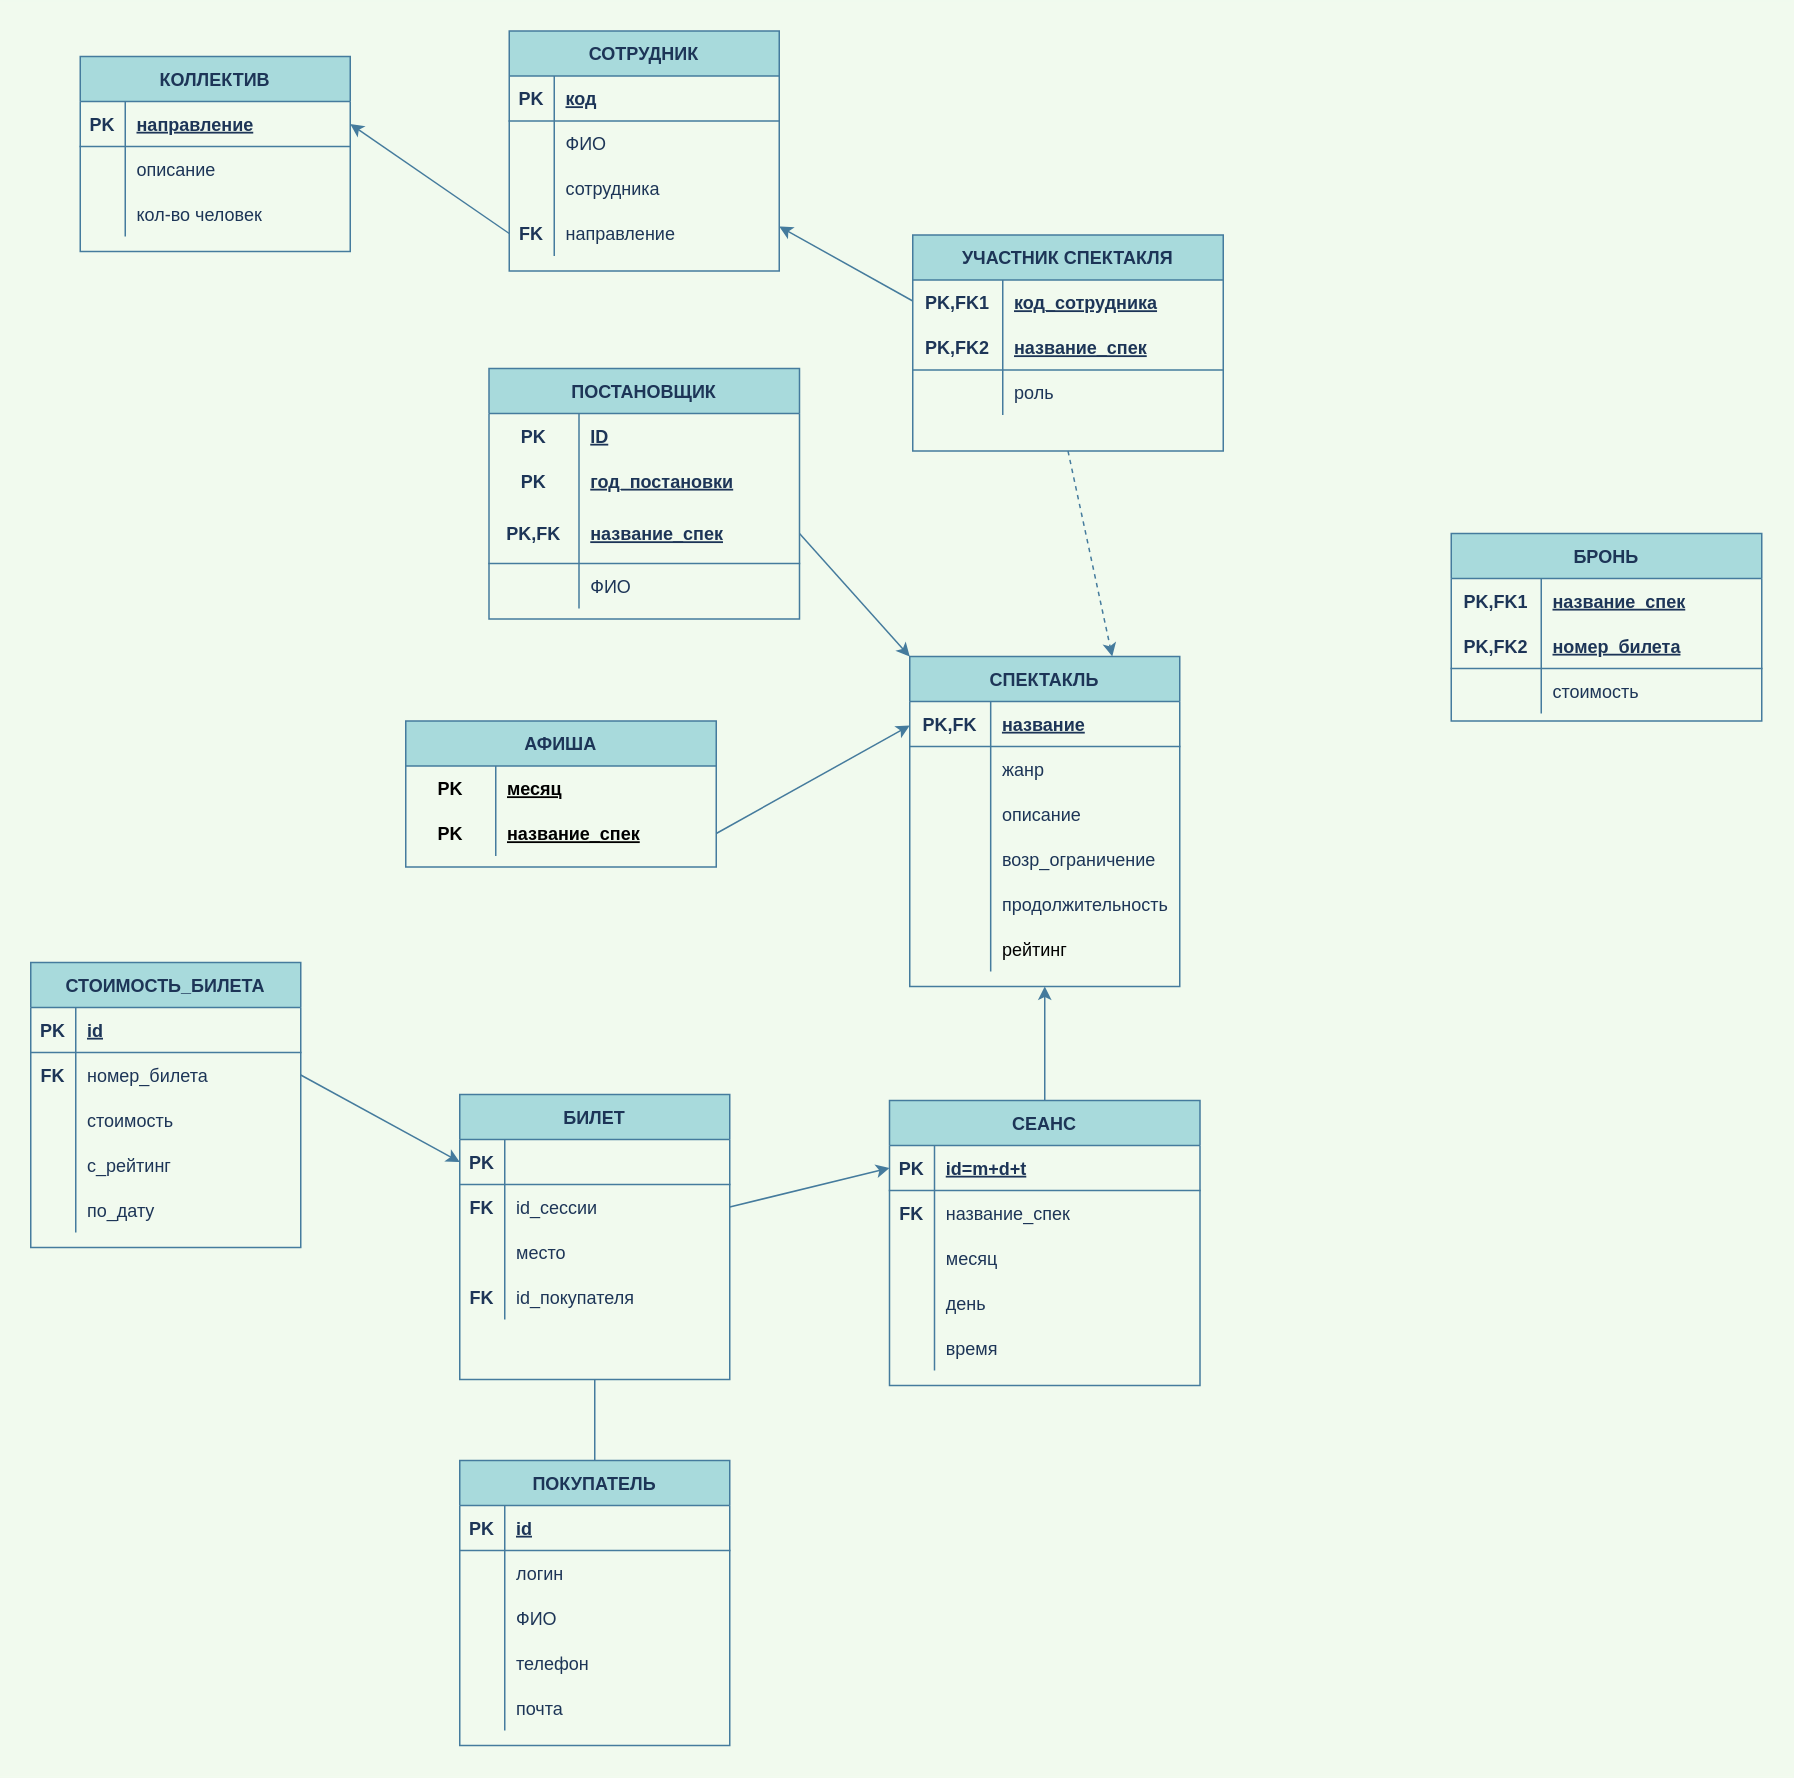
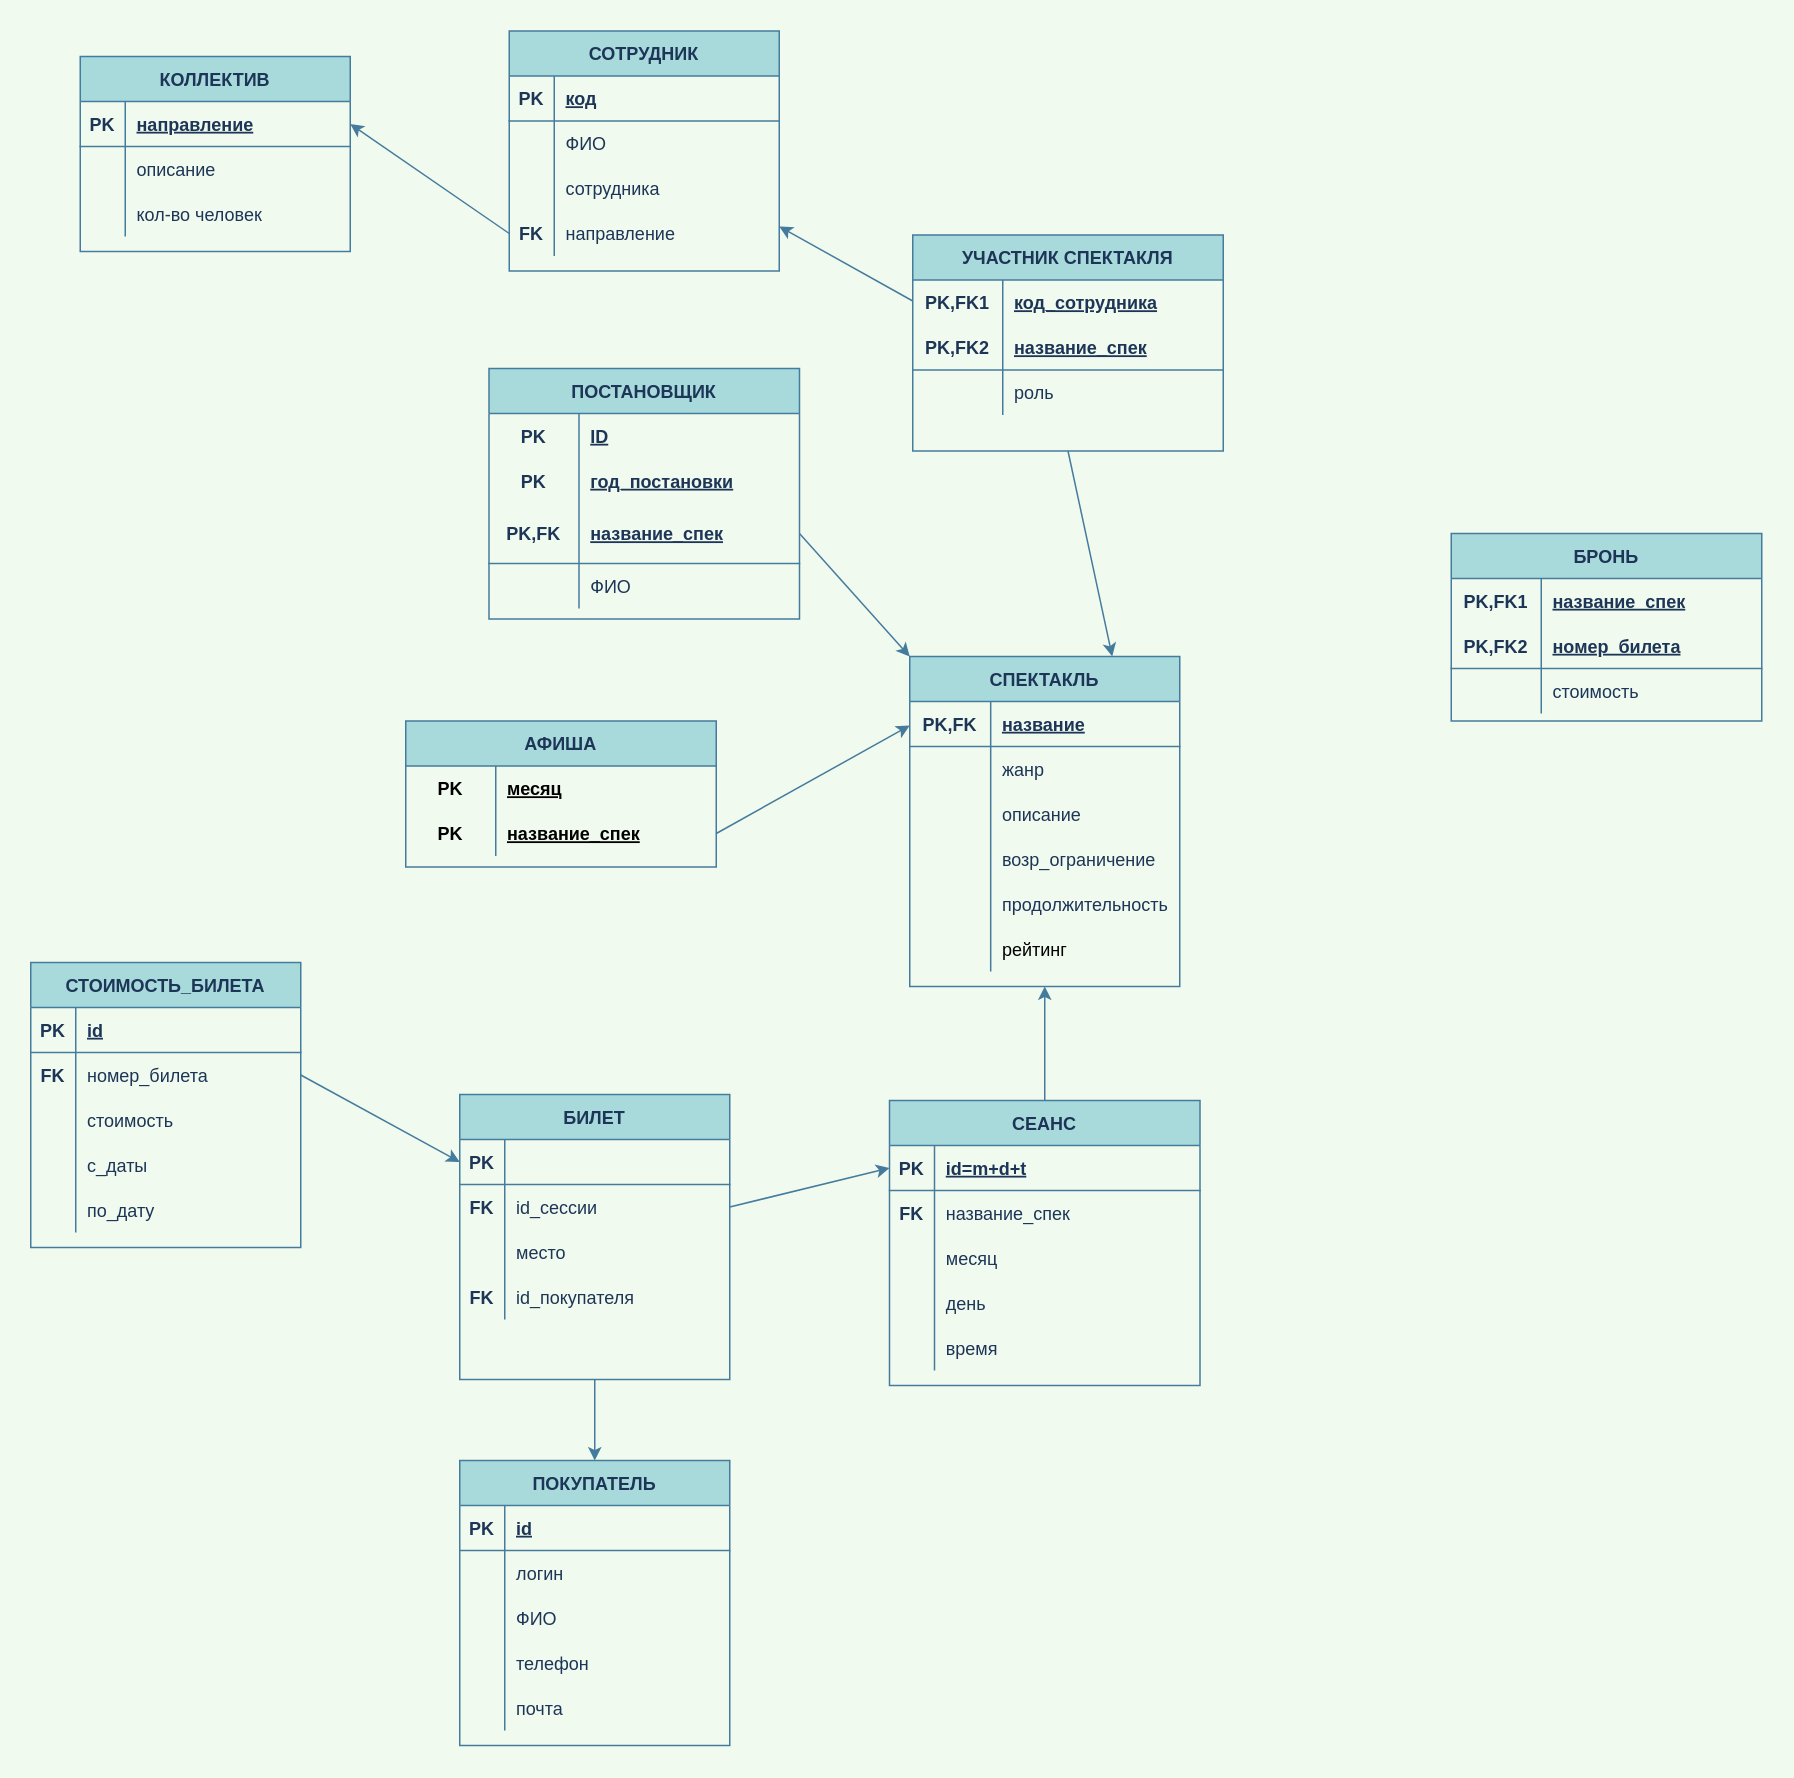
edge "УЧАСТНИК СПЕКТАКЛЯ" -> "СПЕКТАКЛЬ": style dashed -> solid
node "с_рейтинг": label "с_рейтинг" -> "с_даты"
edge "БИЛЕТ" -- "ПОКУПАТЕЛЬ": arrowhead none -> classic
